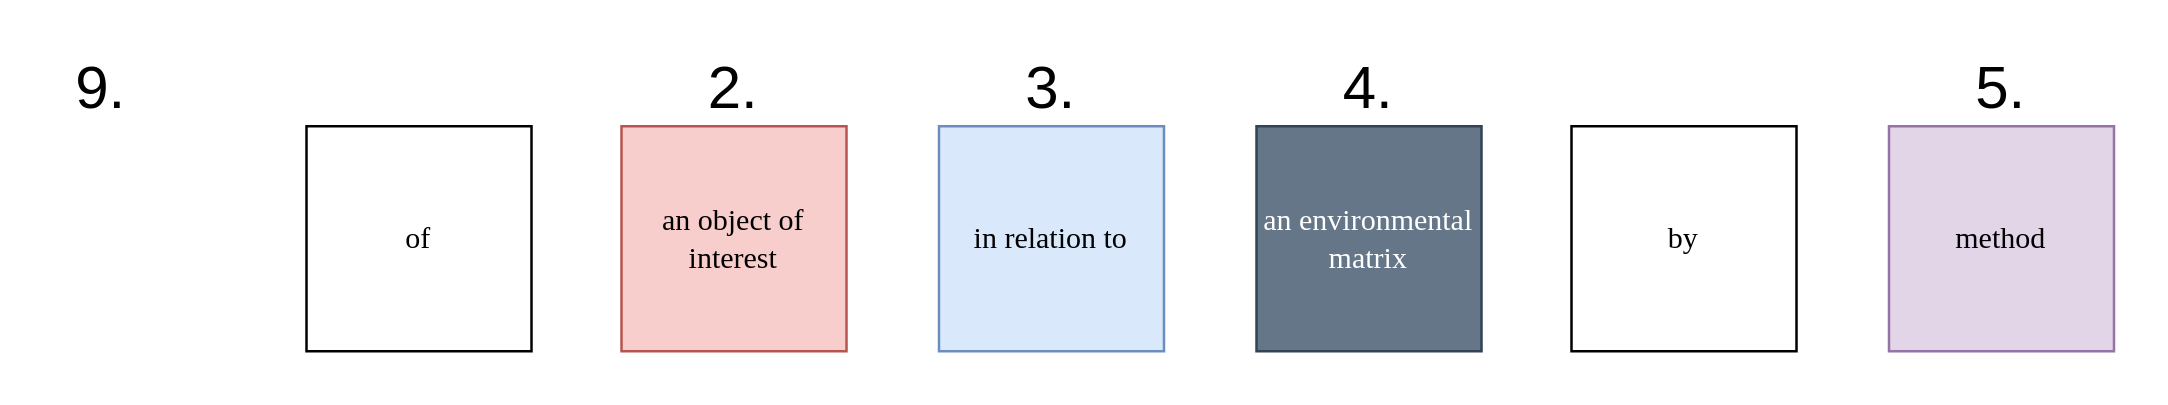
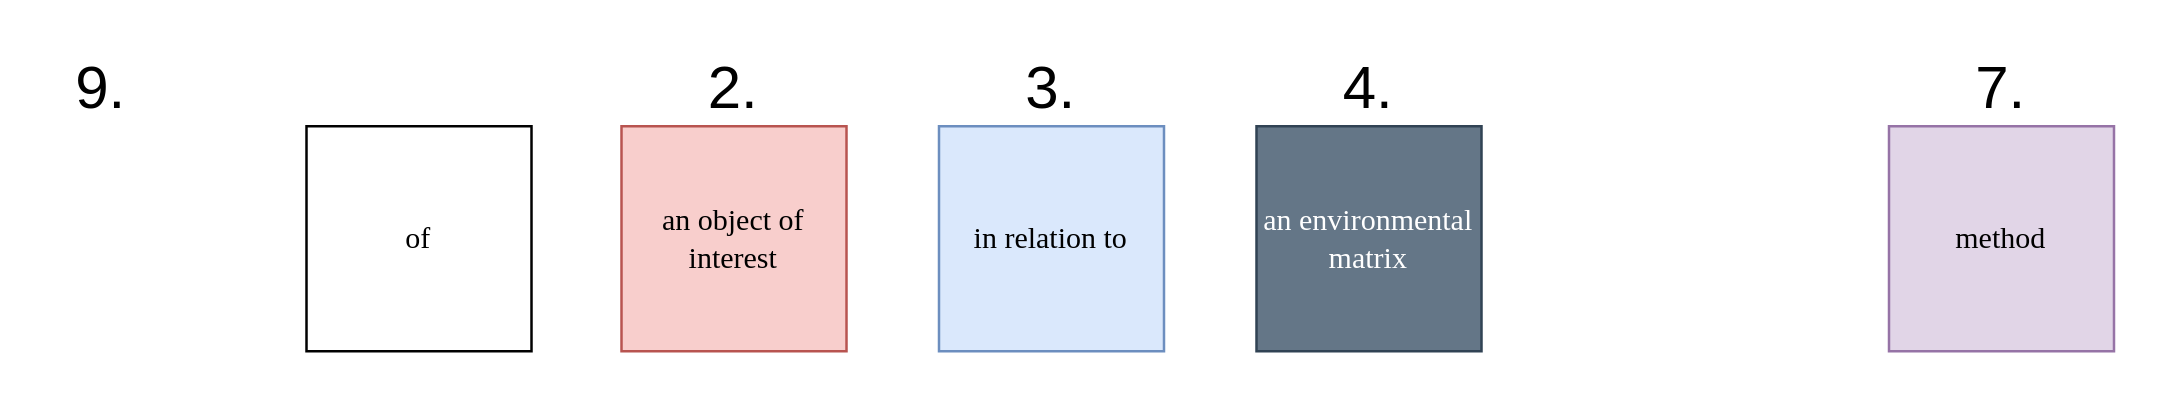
node "5.": label "5." -> "7."
node "by": removed
